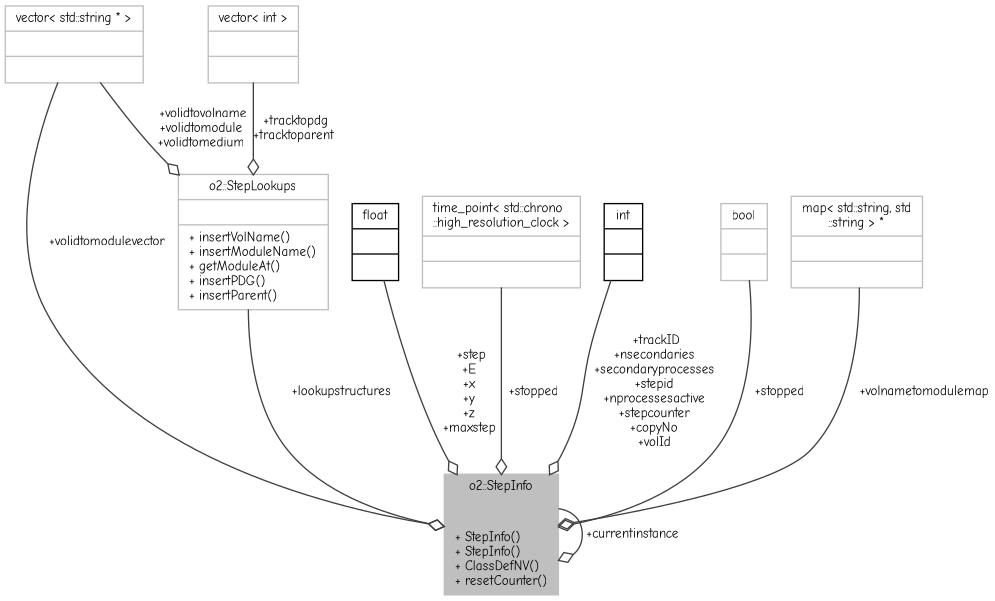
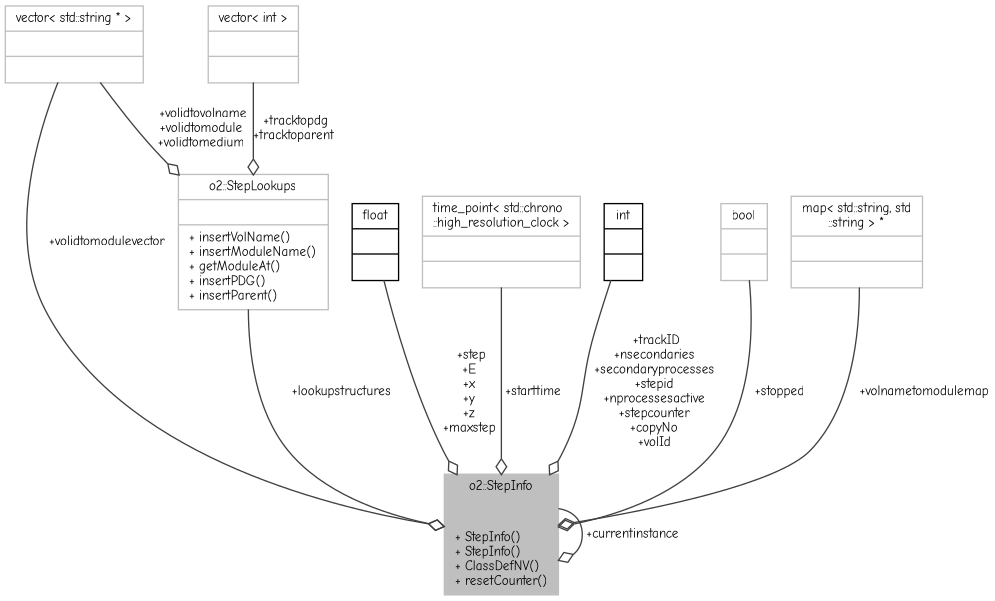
edge "time_point< std::chrono" -> "o2::StepInfo": label " +stopped" -> " +starttime"
